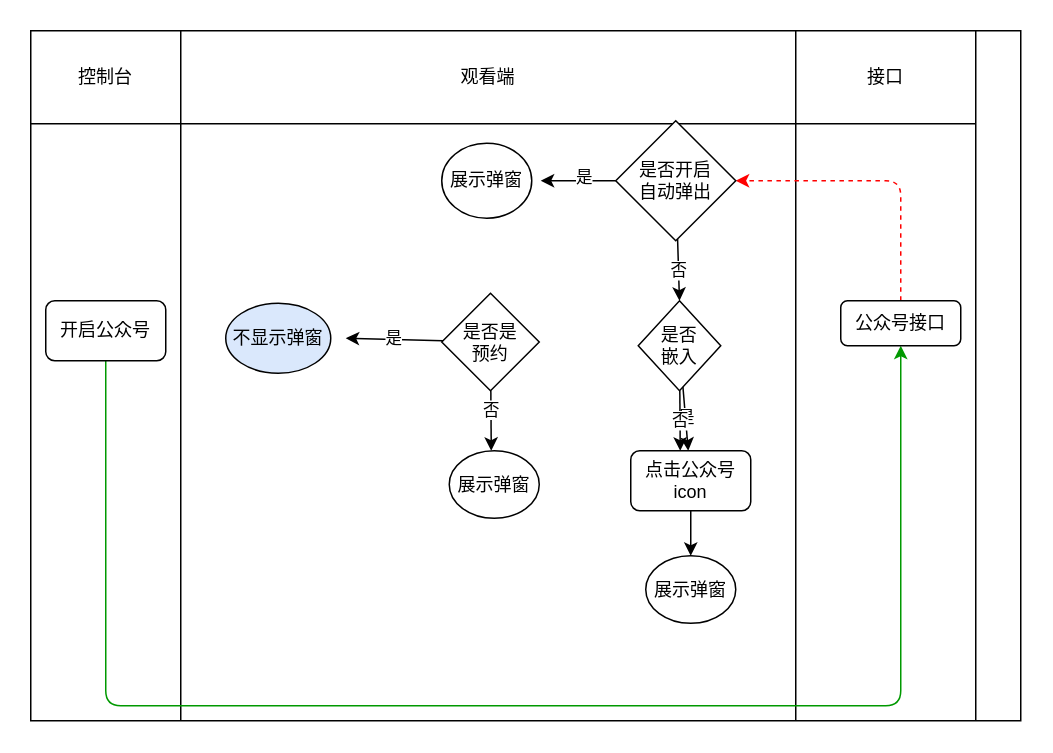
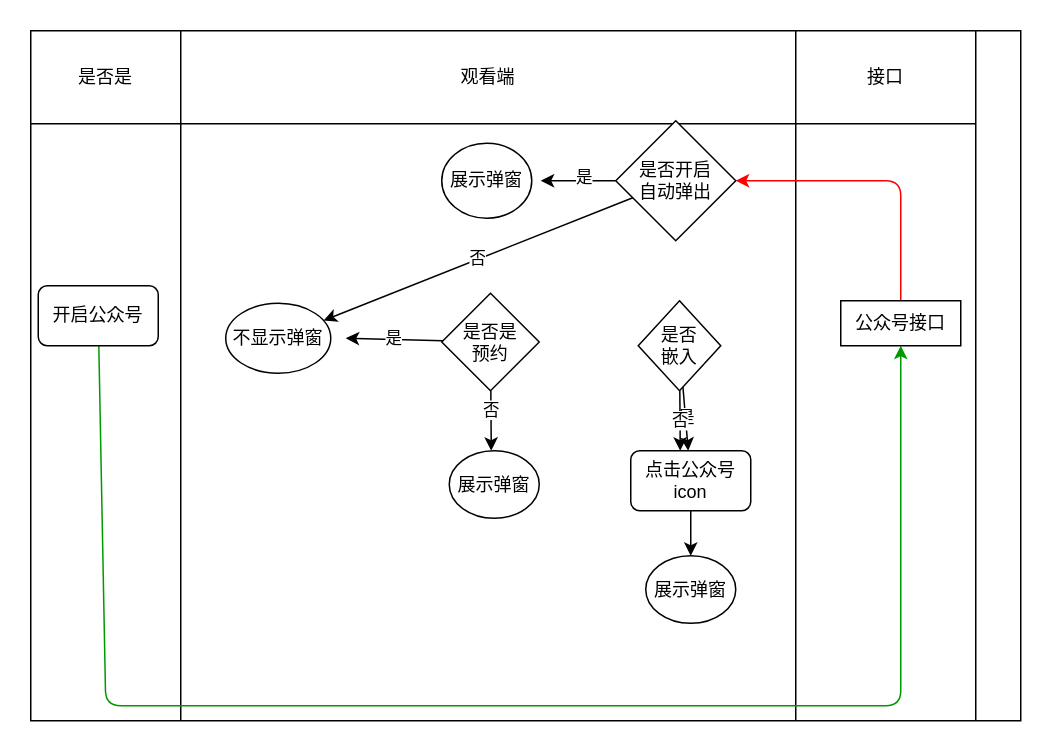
node "控制台": label "控制台" -> "是否是"
edge "公众号接口" -> "是否开启 自动弹出": style dashed -> solid
edge "是否开启 自动弹出" -> "是否 嵌入": now "是否开启 自动弹出" -> "不显示弹窗"
node "公众号接口": shape rounded rectangle -> rectangle
node "开启公众号": moved (106, 331) -> (98, 316)
node "不显示弹窗": fillcolor #dae8fc -> #ffffff
